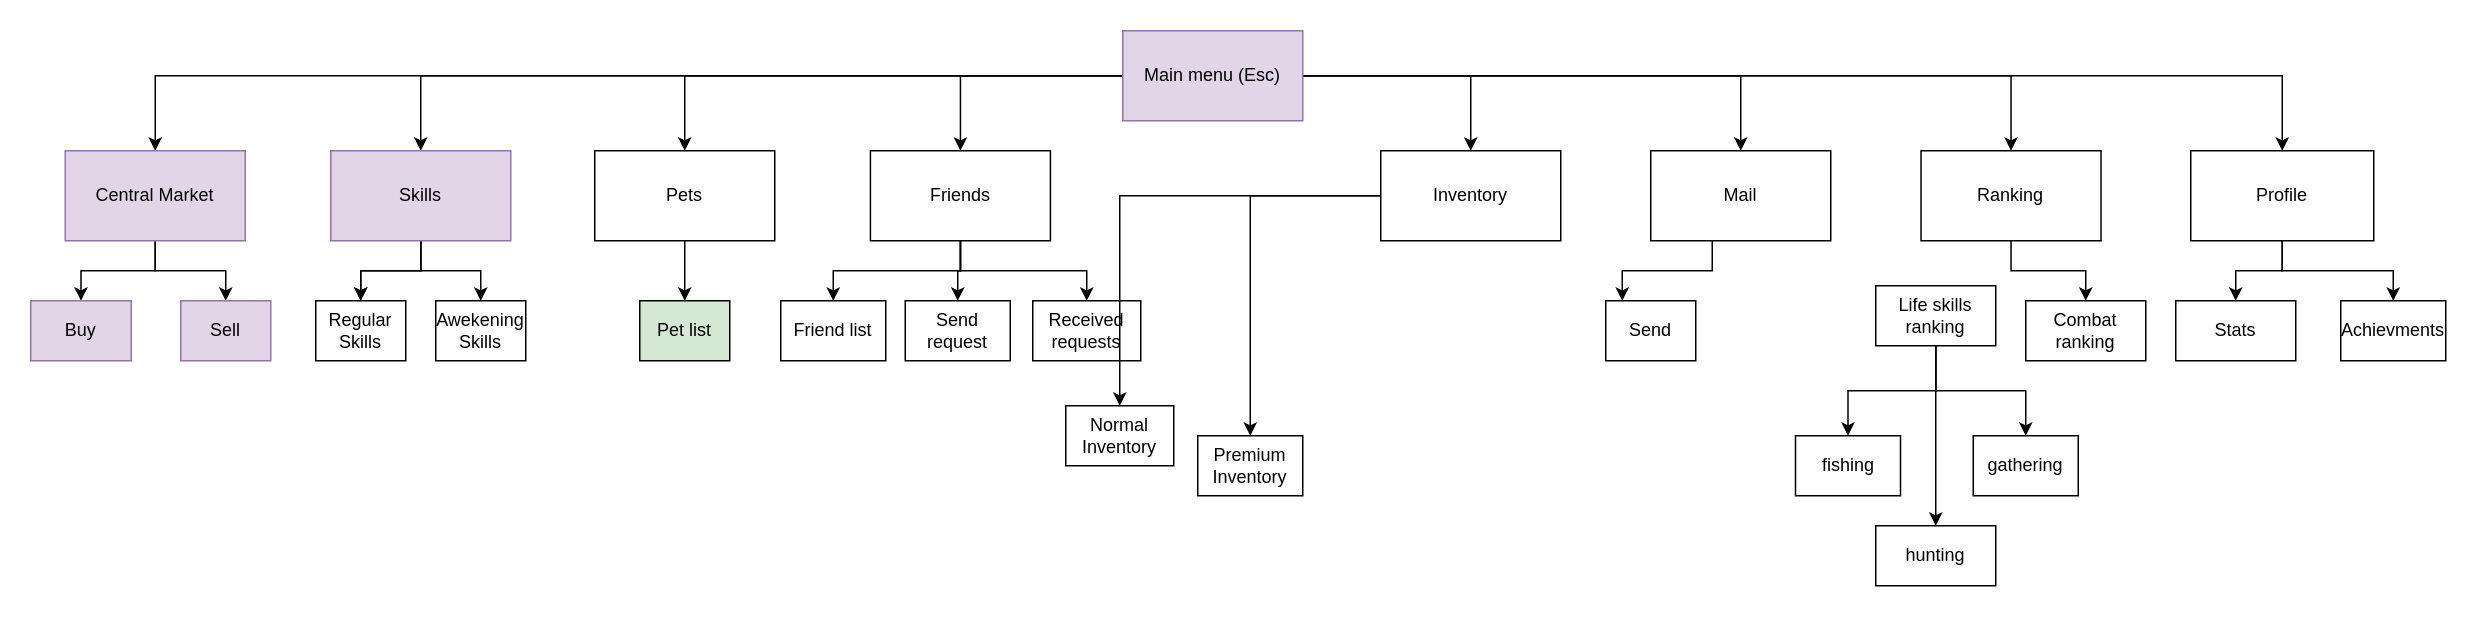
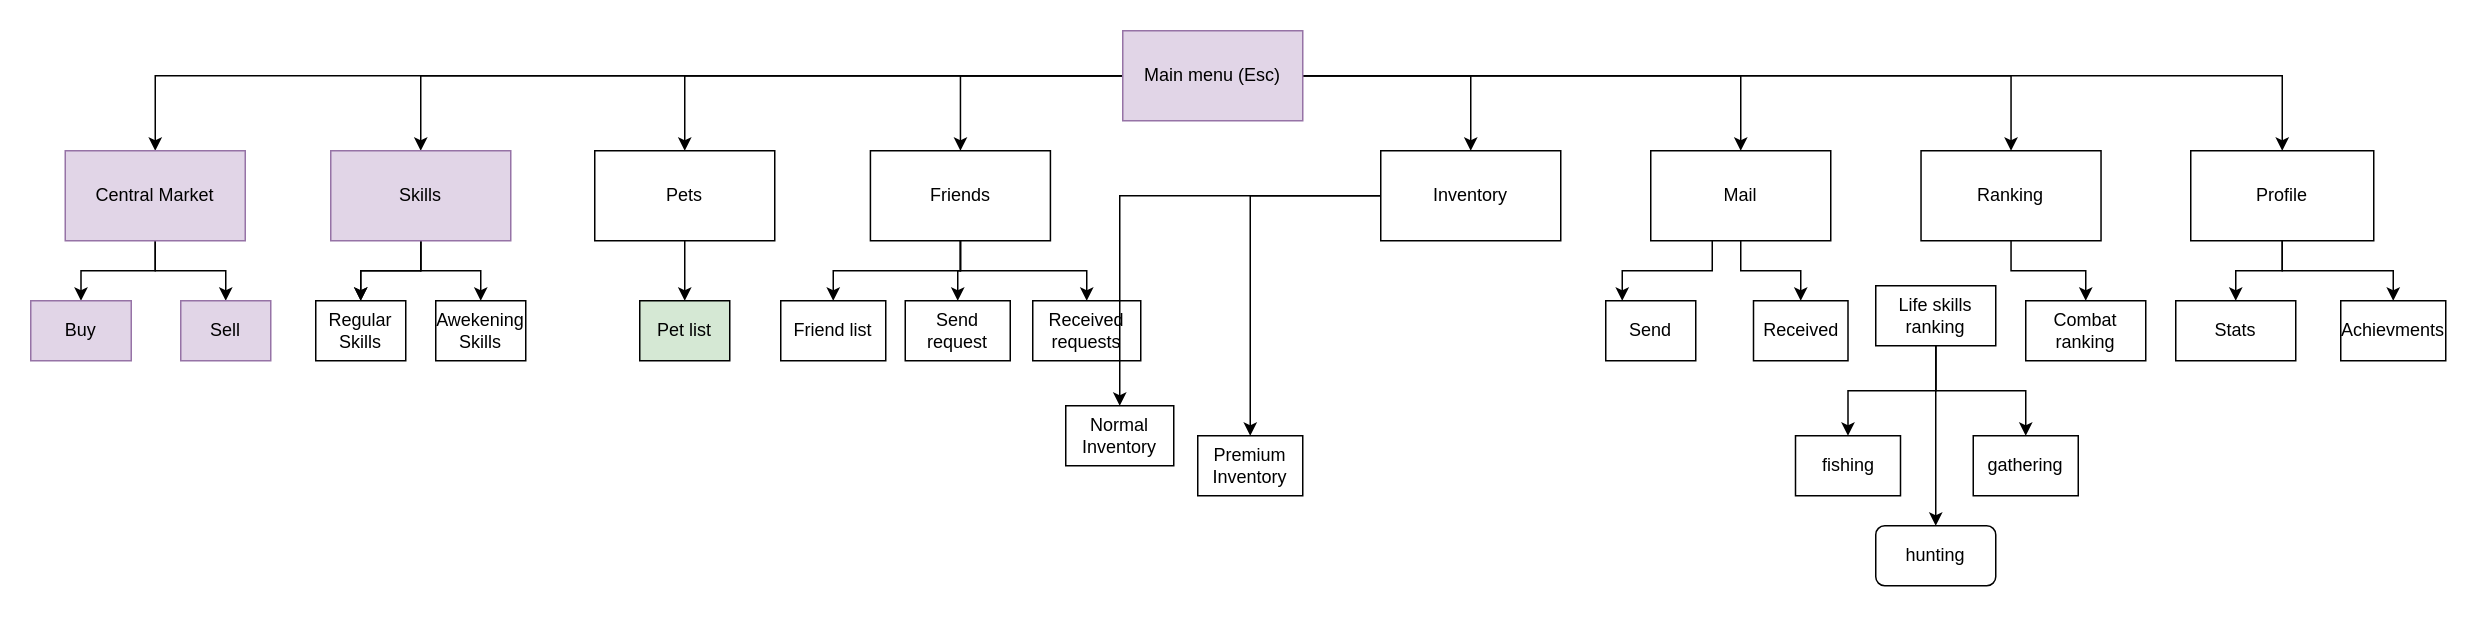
edge "Mail" -> "Received": added
node "Received": added
node "hunting": shape rectangle -> rounded rectangle
